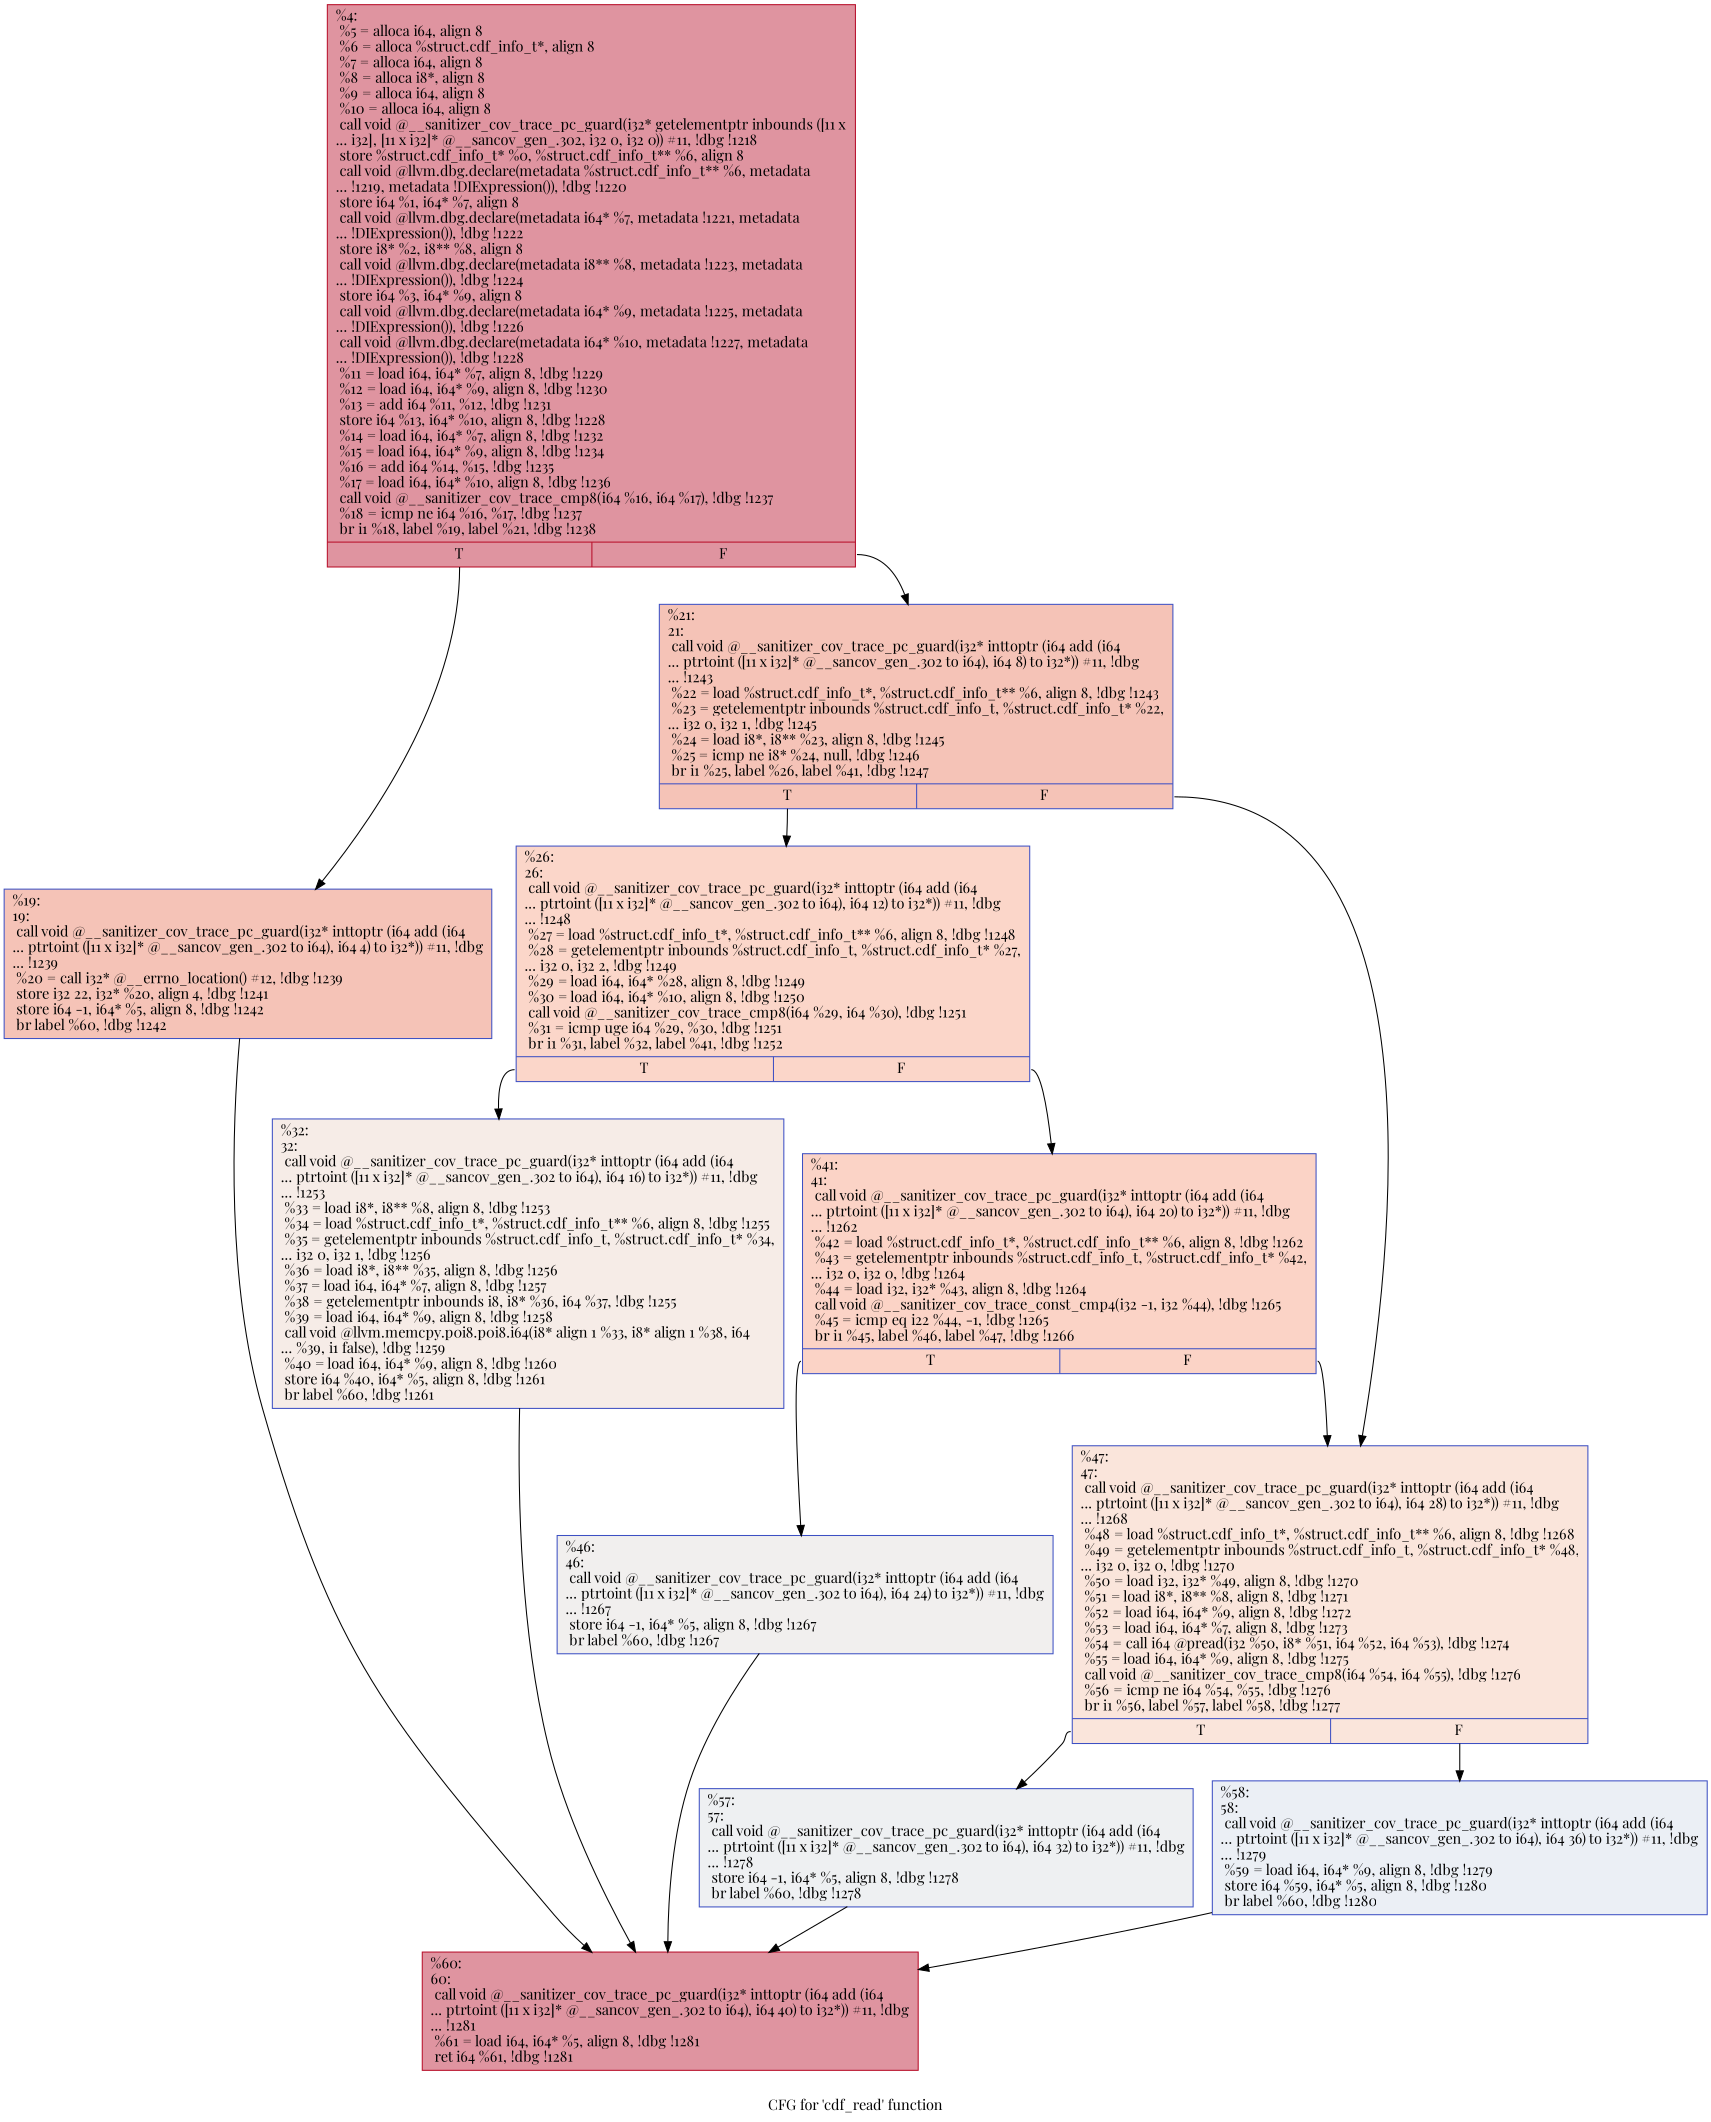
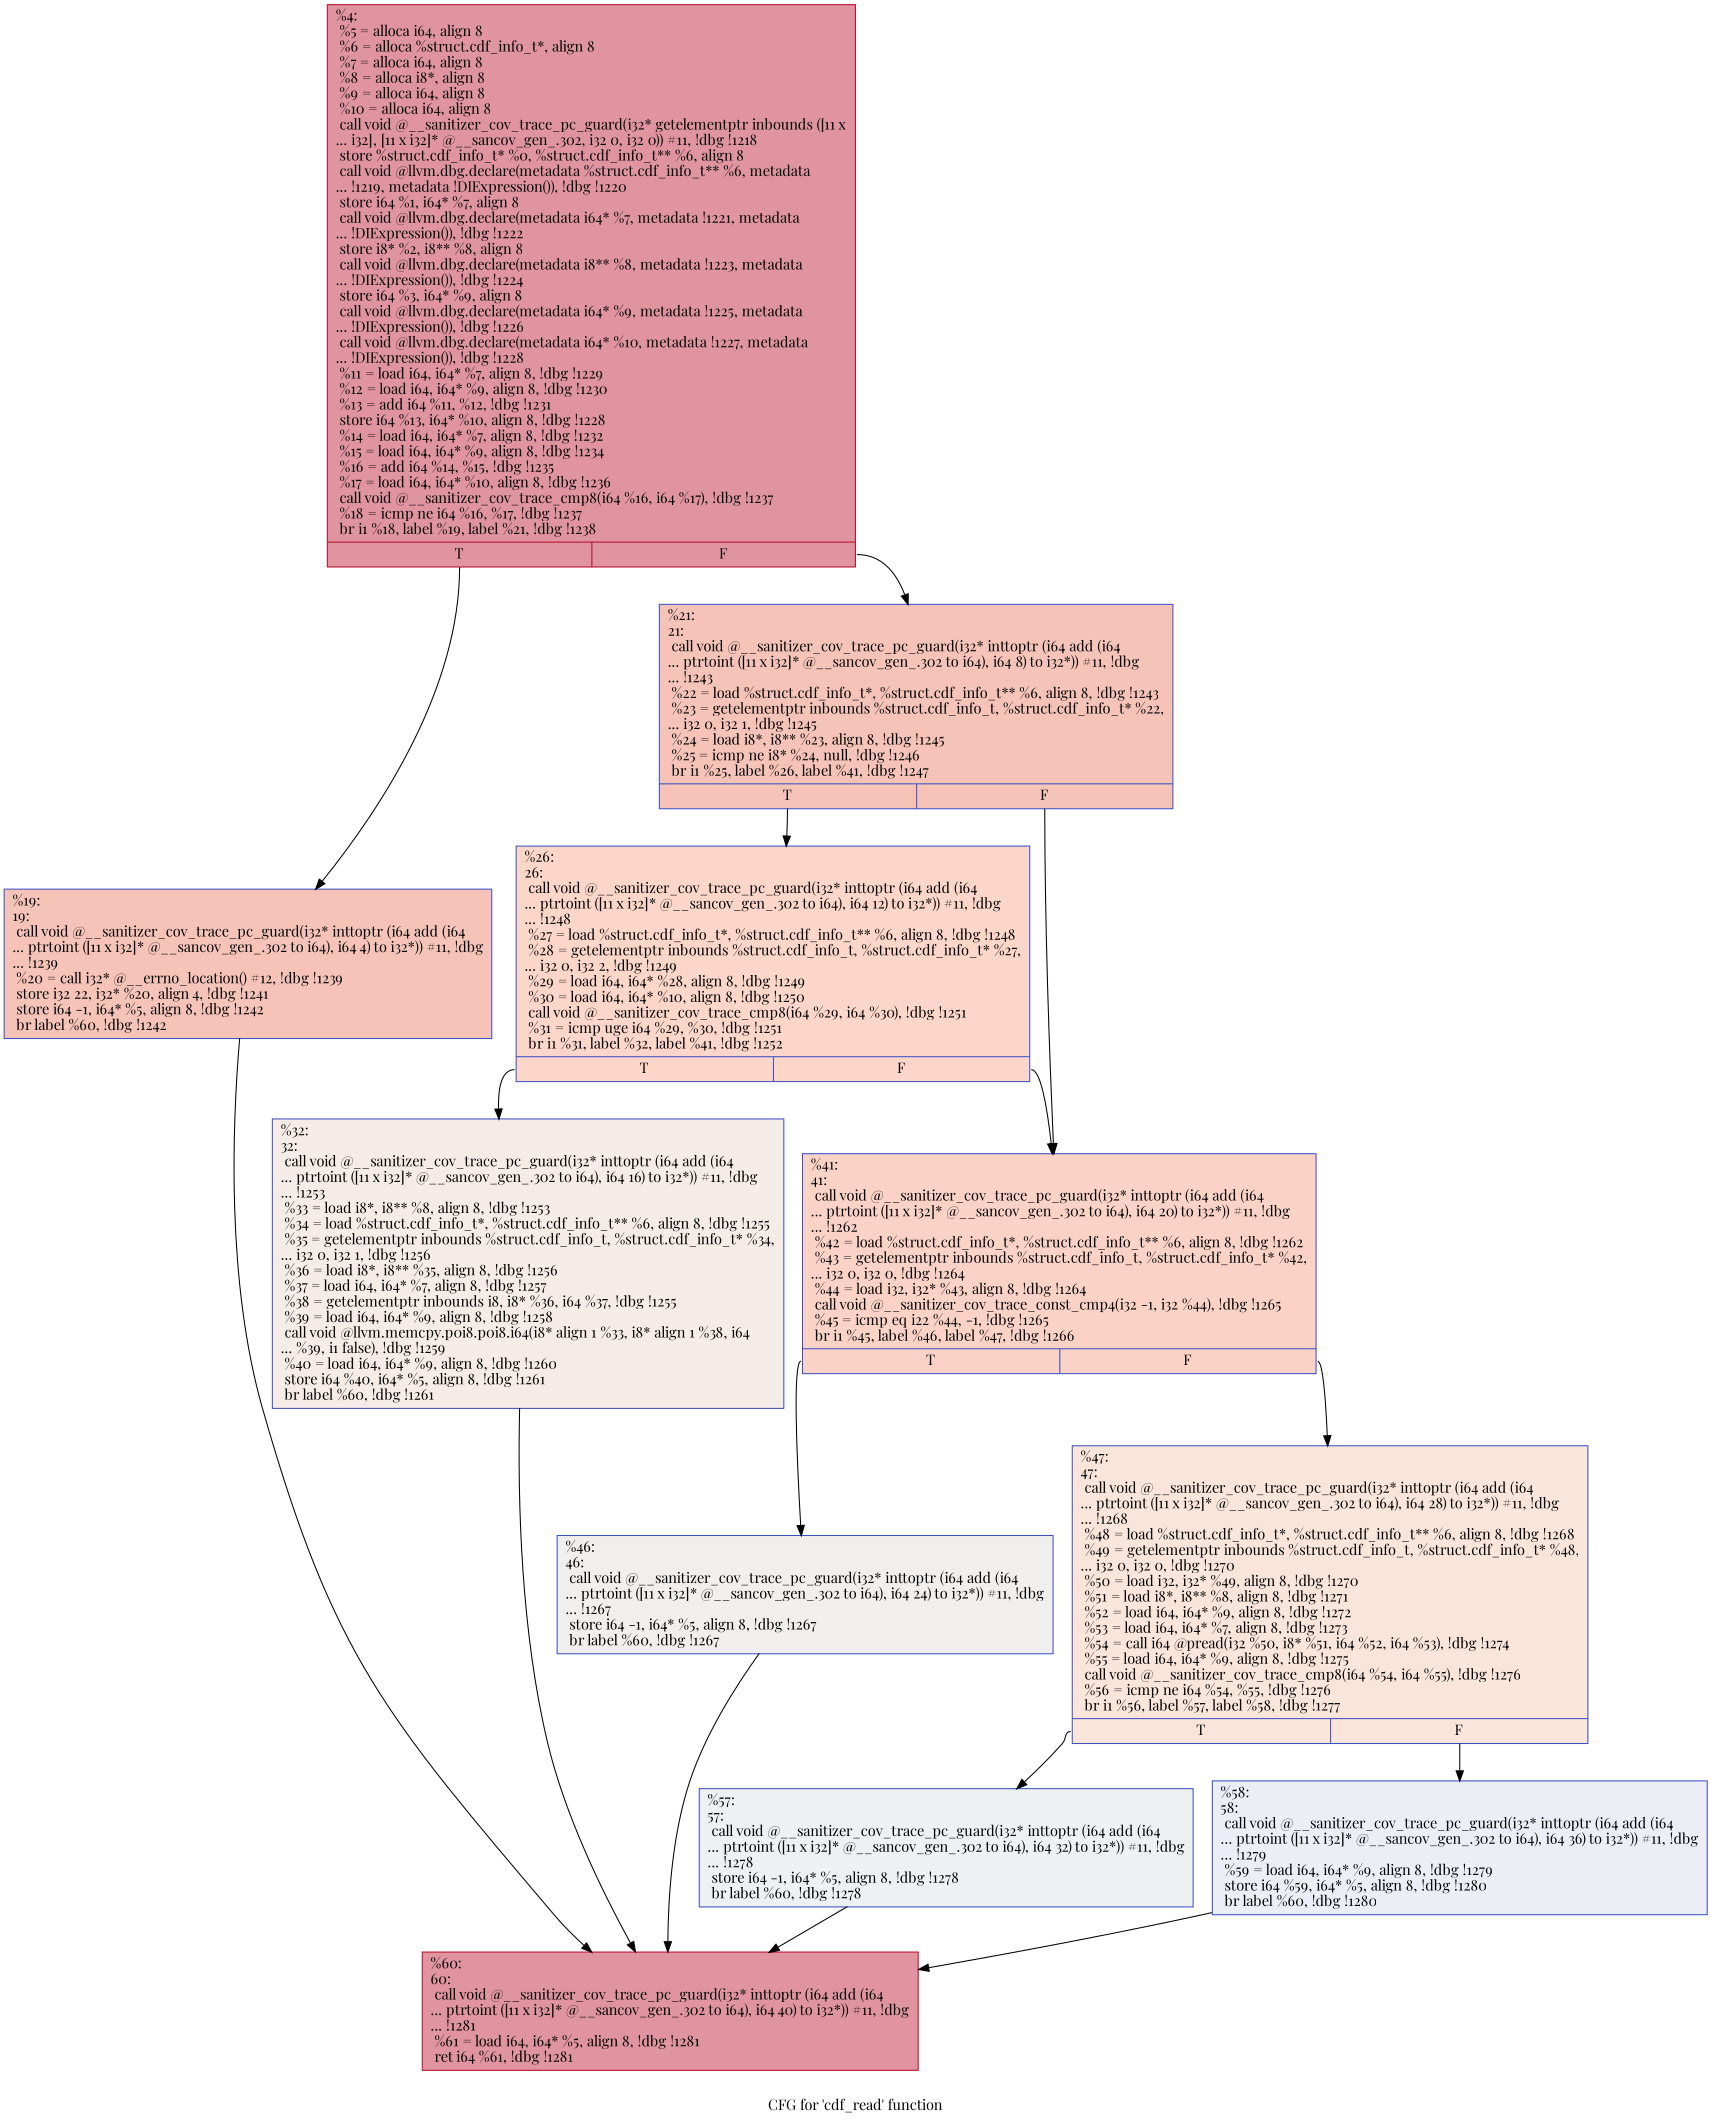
edge "%21:" -> "%47:": now "%21:" -> "%41:"
